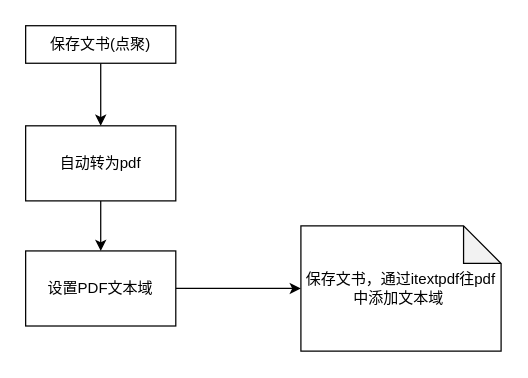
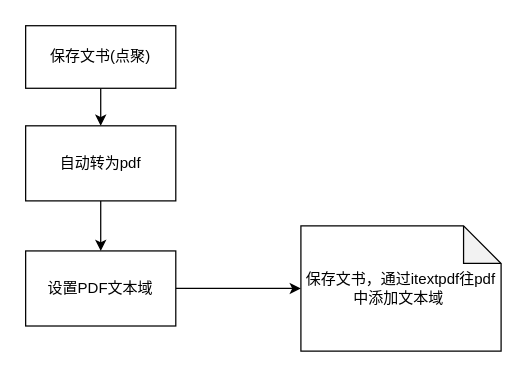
node "保存文书(点聚)": size 150x38 -> 150x63
